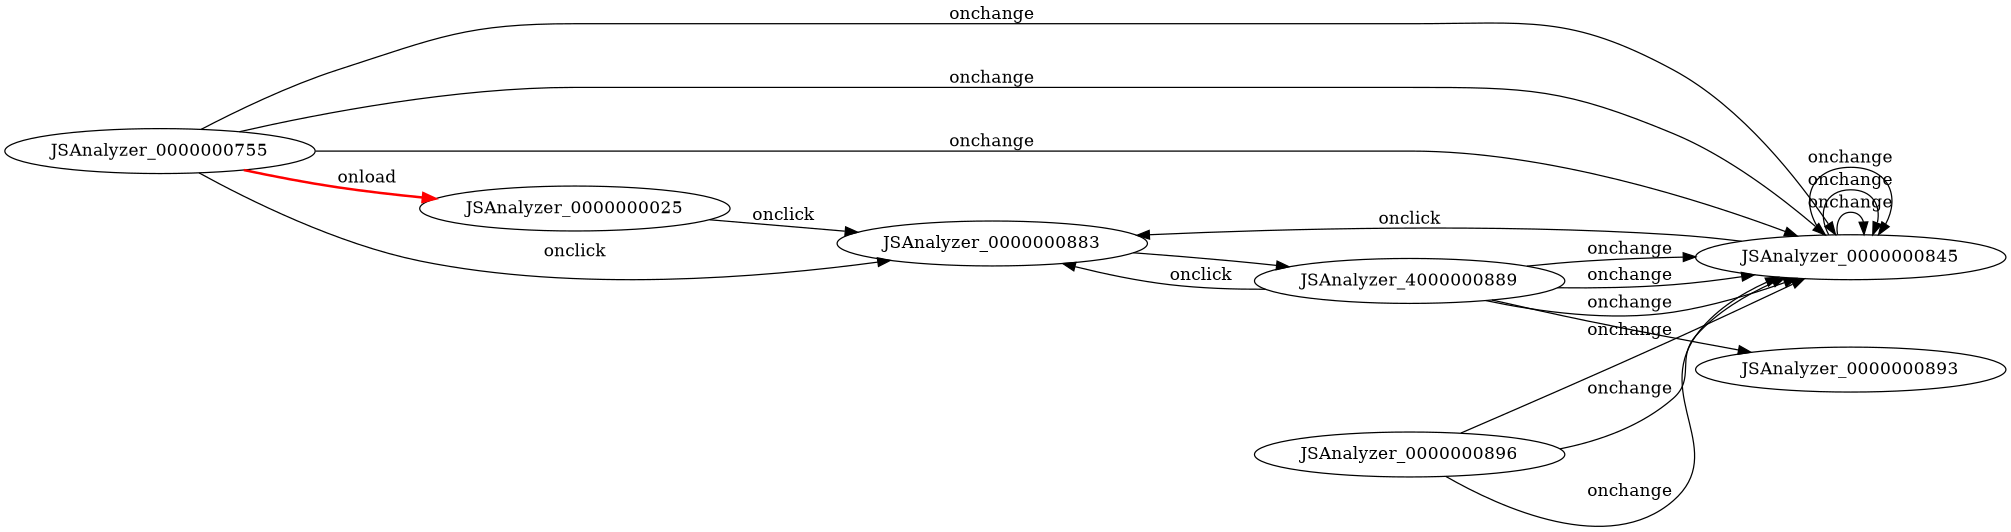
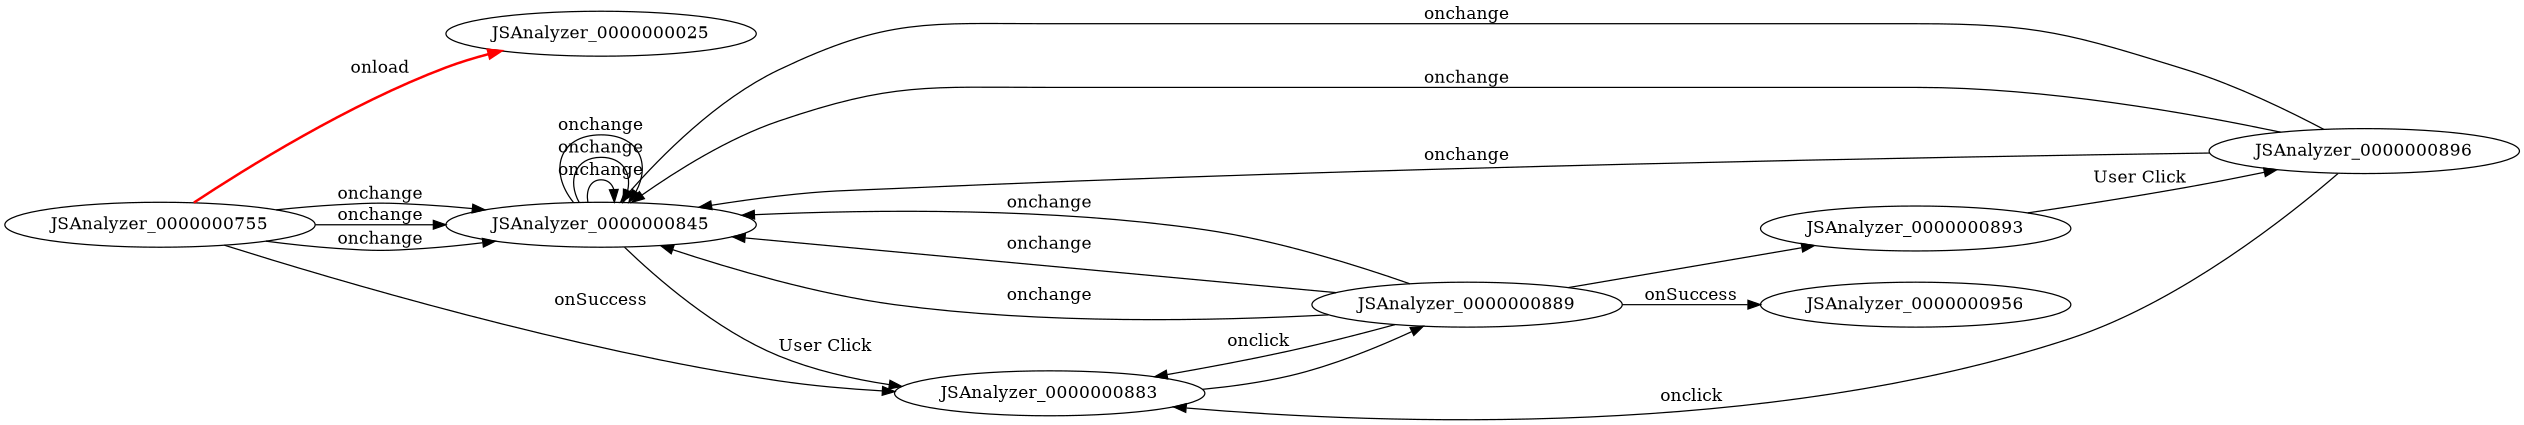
edge "JSAnalyzer_0000000893" -> "JSAnalyzer_0000000896": added, label "User Click"
edge "JSAnalyzer_0000000845" -> "JSAnalyzer_0000000883": label "onclick" -> "User Click"
edge "JSAnalyzer_0000000025" -> "JSAnalyzer_0000000883": now "JSAnalyzer_0000000896" -> "JSAnalyzer_0000000883"
edge "JSAnalyzer_0000000755" -> "JSAnalyzer_0000000883": label "onclick" -> "onSuccess"
node "JSAnalyzer_4000000889": label "JSAnalyzer_4000000889" -> "JSAnalyzer_0000000889"
node "JSAnalyzer_0000000956": added
